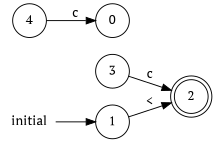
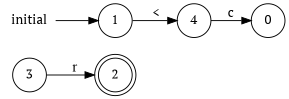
edge "3" -> "2": label "c" -> "r"
edge "1" -> "2": now "1" -> "4"
